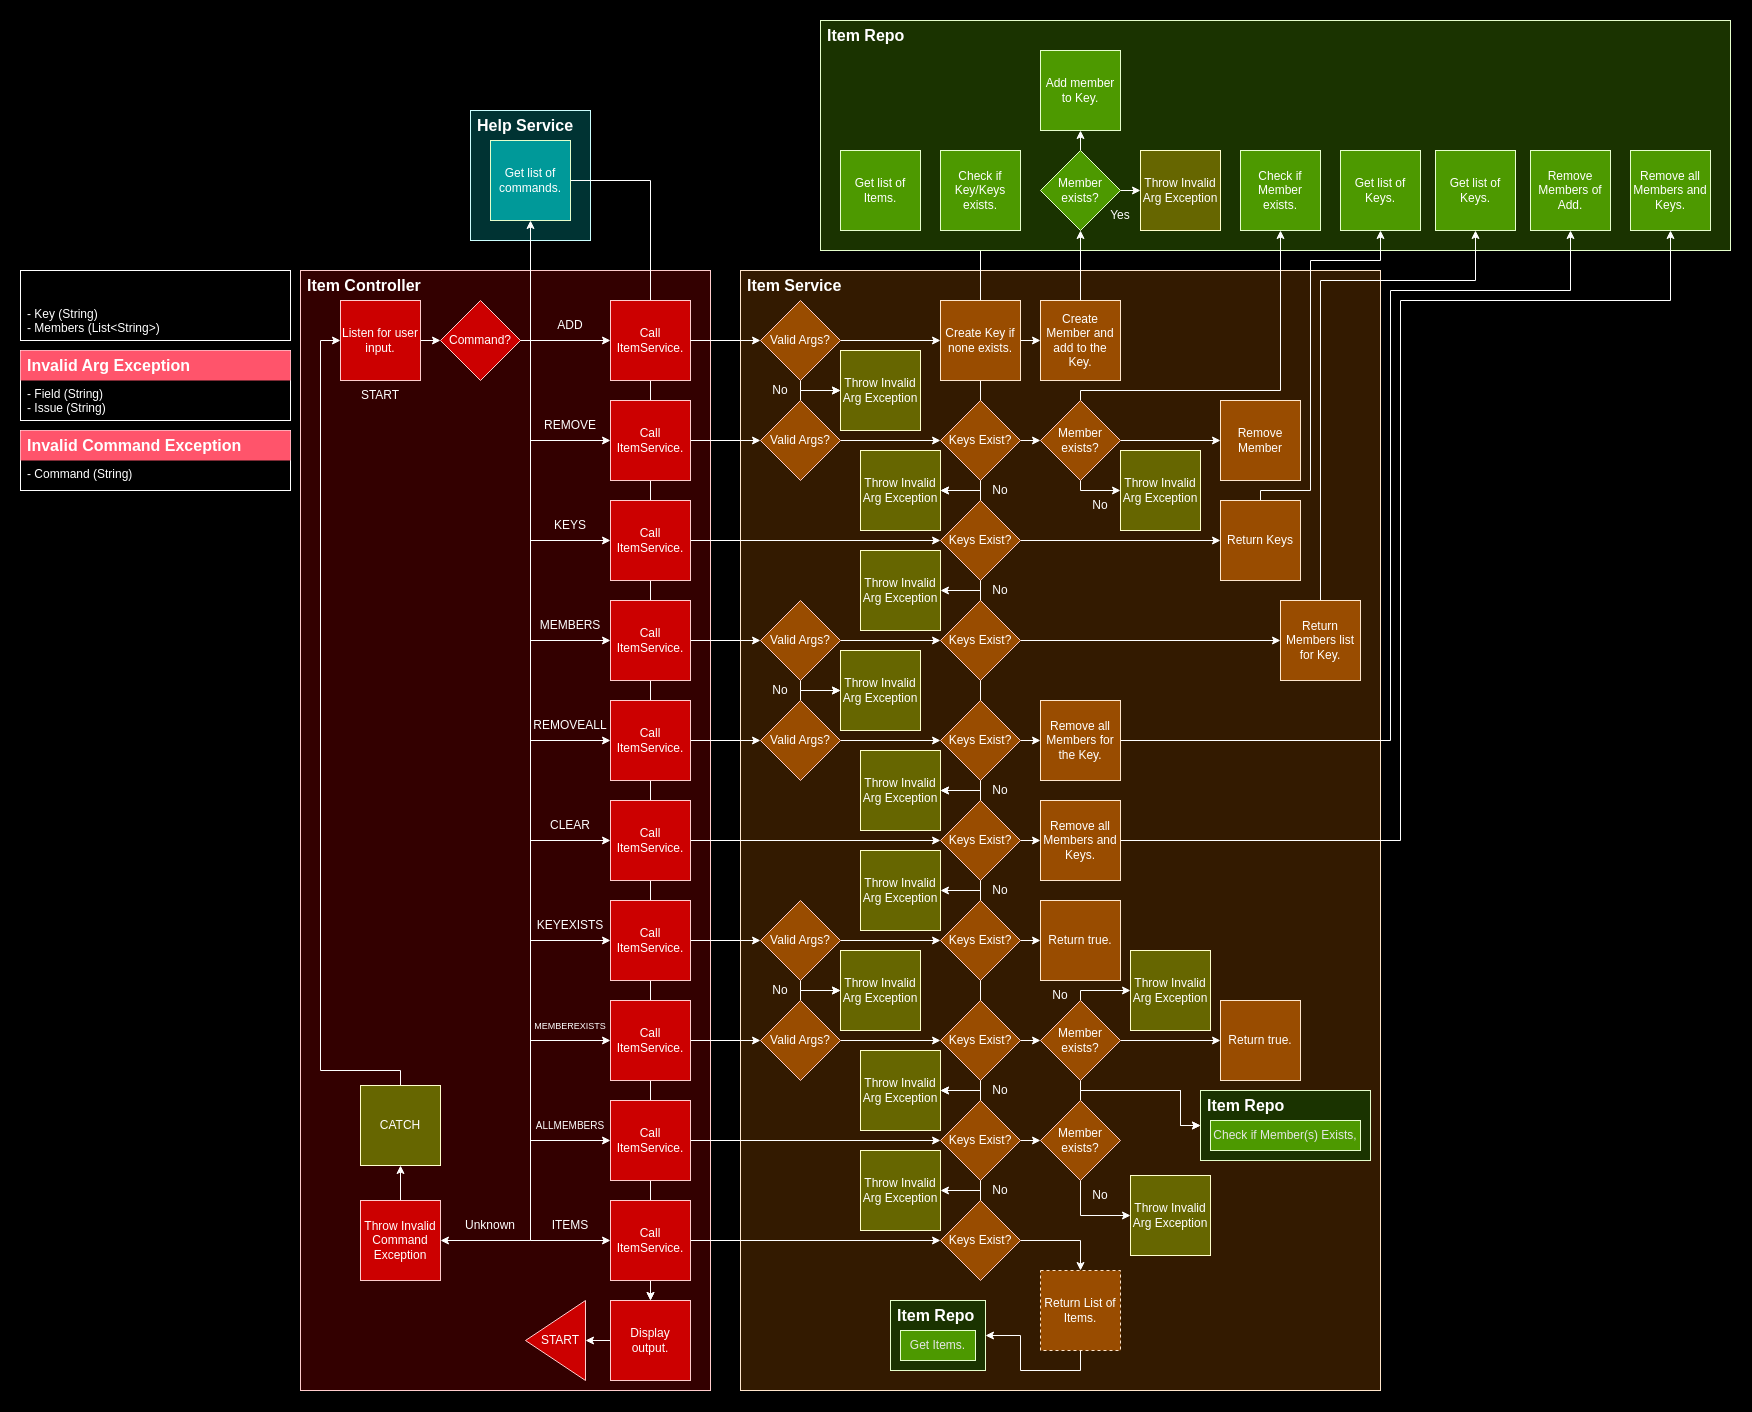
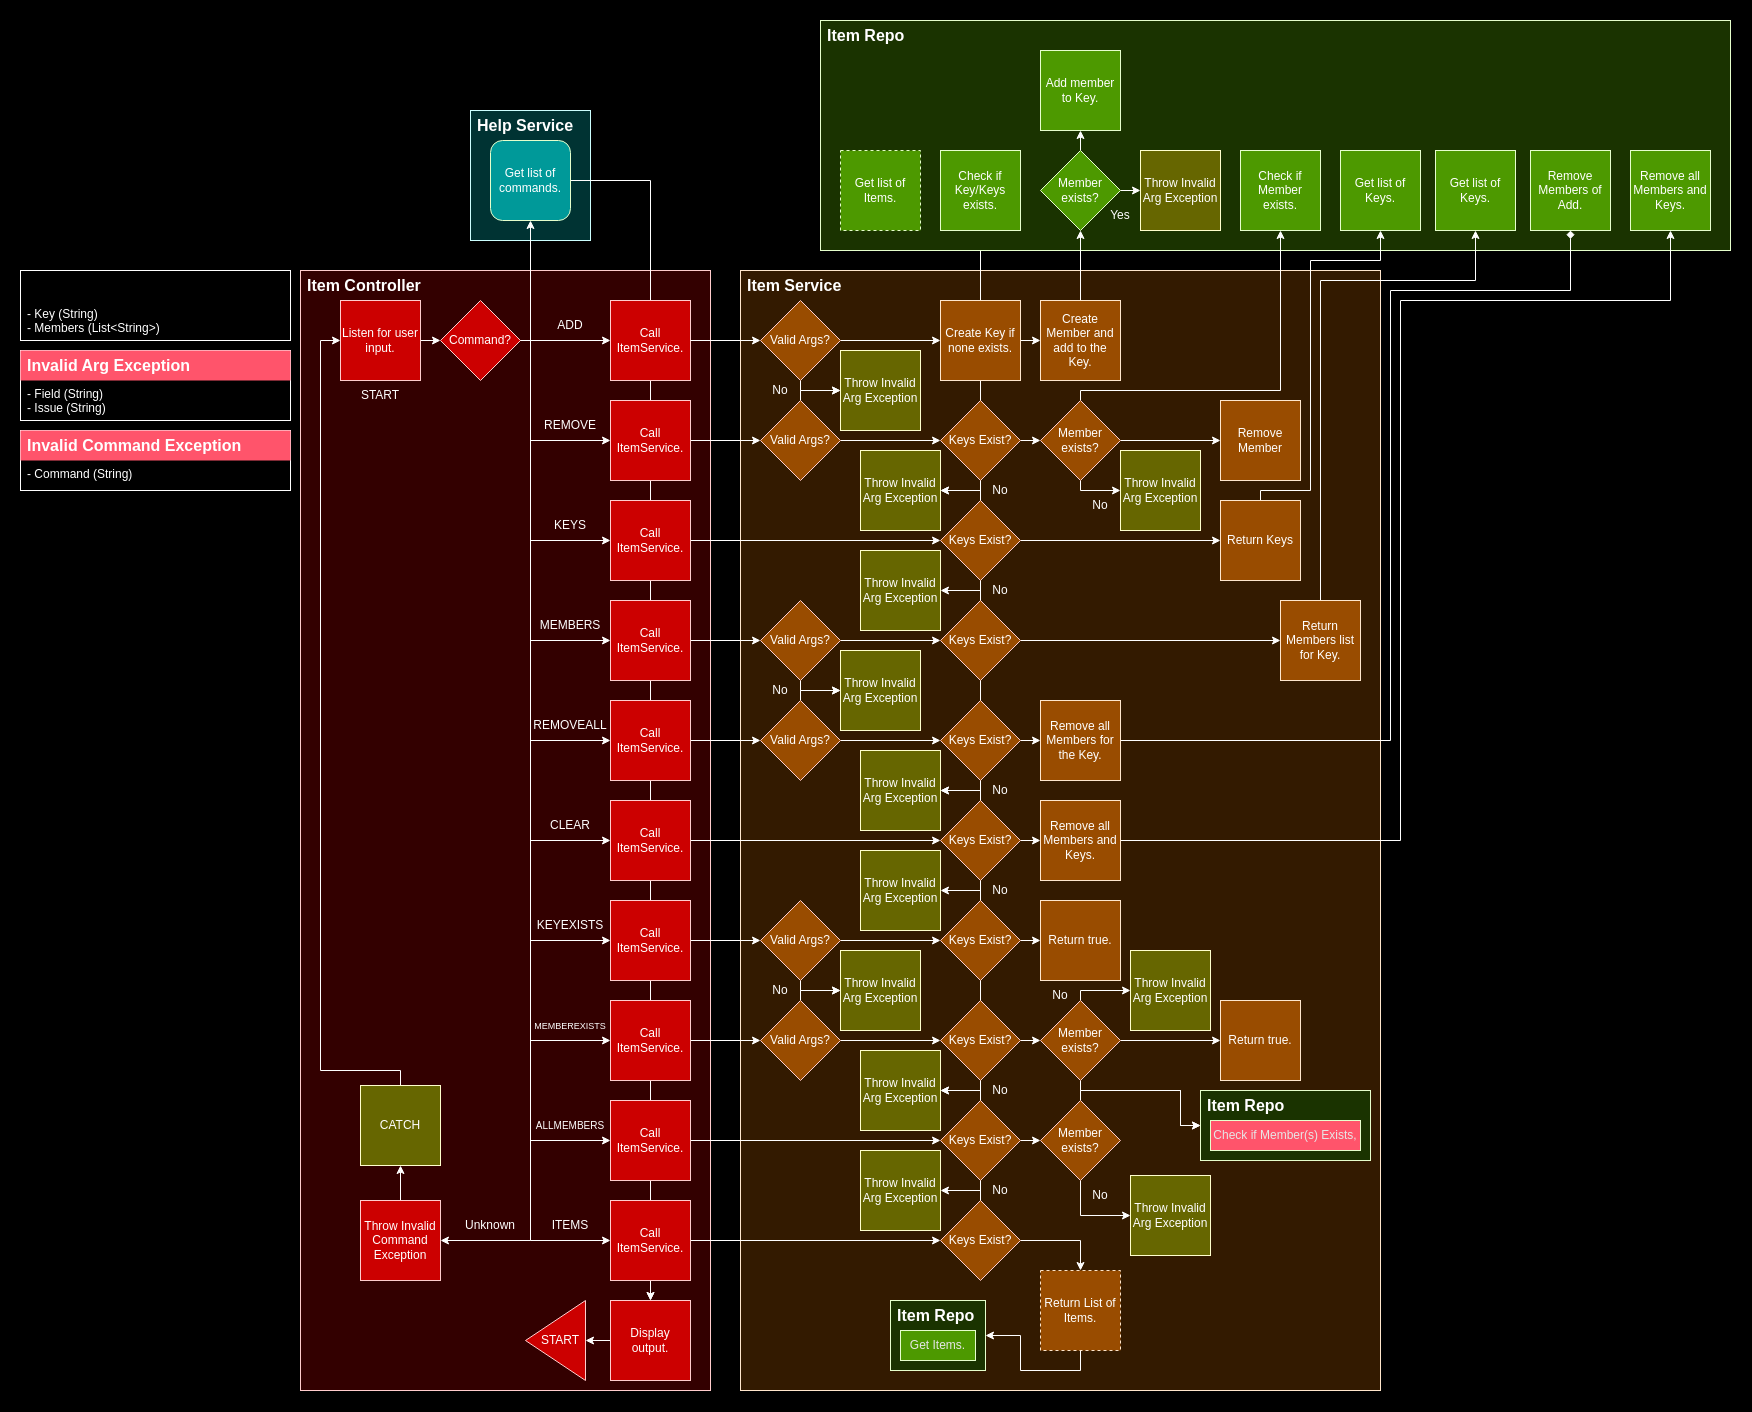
node "Get list of commands.": shape rectangle -> rounded rectangle
node "Get list of Items.": style solid -> dashed
edge "Remove all Members for the Key." -> "Remove Members of Add.": arrowhead classic -> diamond
node "Check if Member(s) Exists,": fillcolor #4d9900 -> #ff546b
